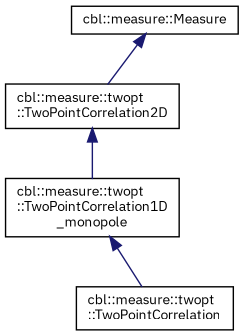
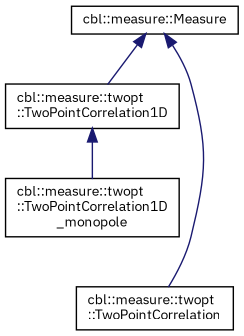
node "cbl::measure::twopt ::TwoPointCorrelation2D": label "cbl::measure::twopt ::TwoPointCorrelation2D" -> "cbl::measure::twopt ::TwoPointCorrelation1D"
edge "cbl::measure::twopt ::TwoPointCorrelation" -> "cbl::measure::twopt ::TwoPointCorrelation1D _monopole": now "cbl::measure::twopt ::TwoPointCorrelation" -> "cbl::measure::Measure"
